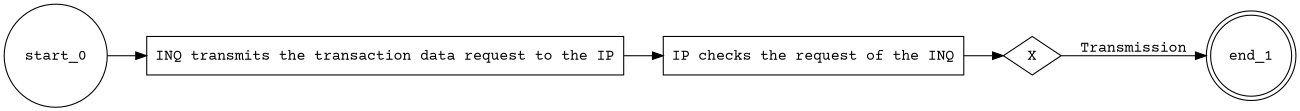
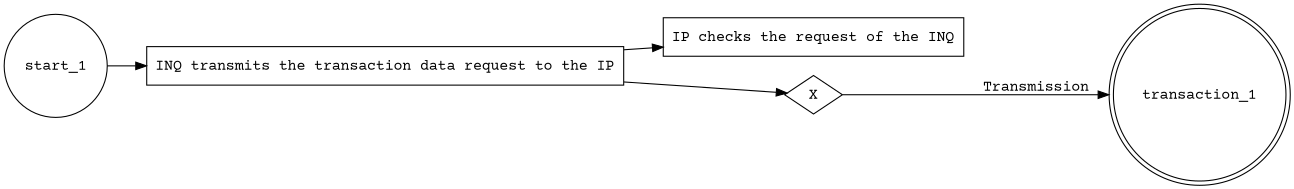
node "start_0": label "start_0" -> "start_1"
edge "IP checks the request of the INQ" -> "X": now "INQ transmits the transaction data request to the IP" -> "X"
node "end_1": label "end_1" -> "transaction_1"
